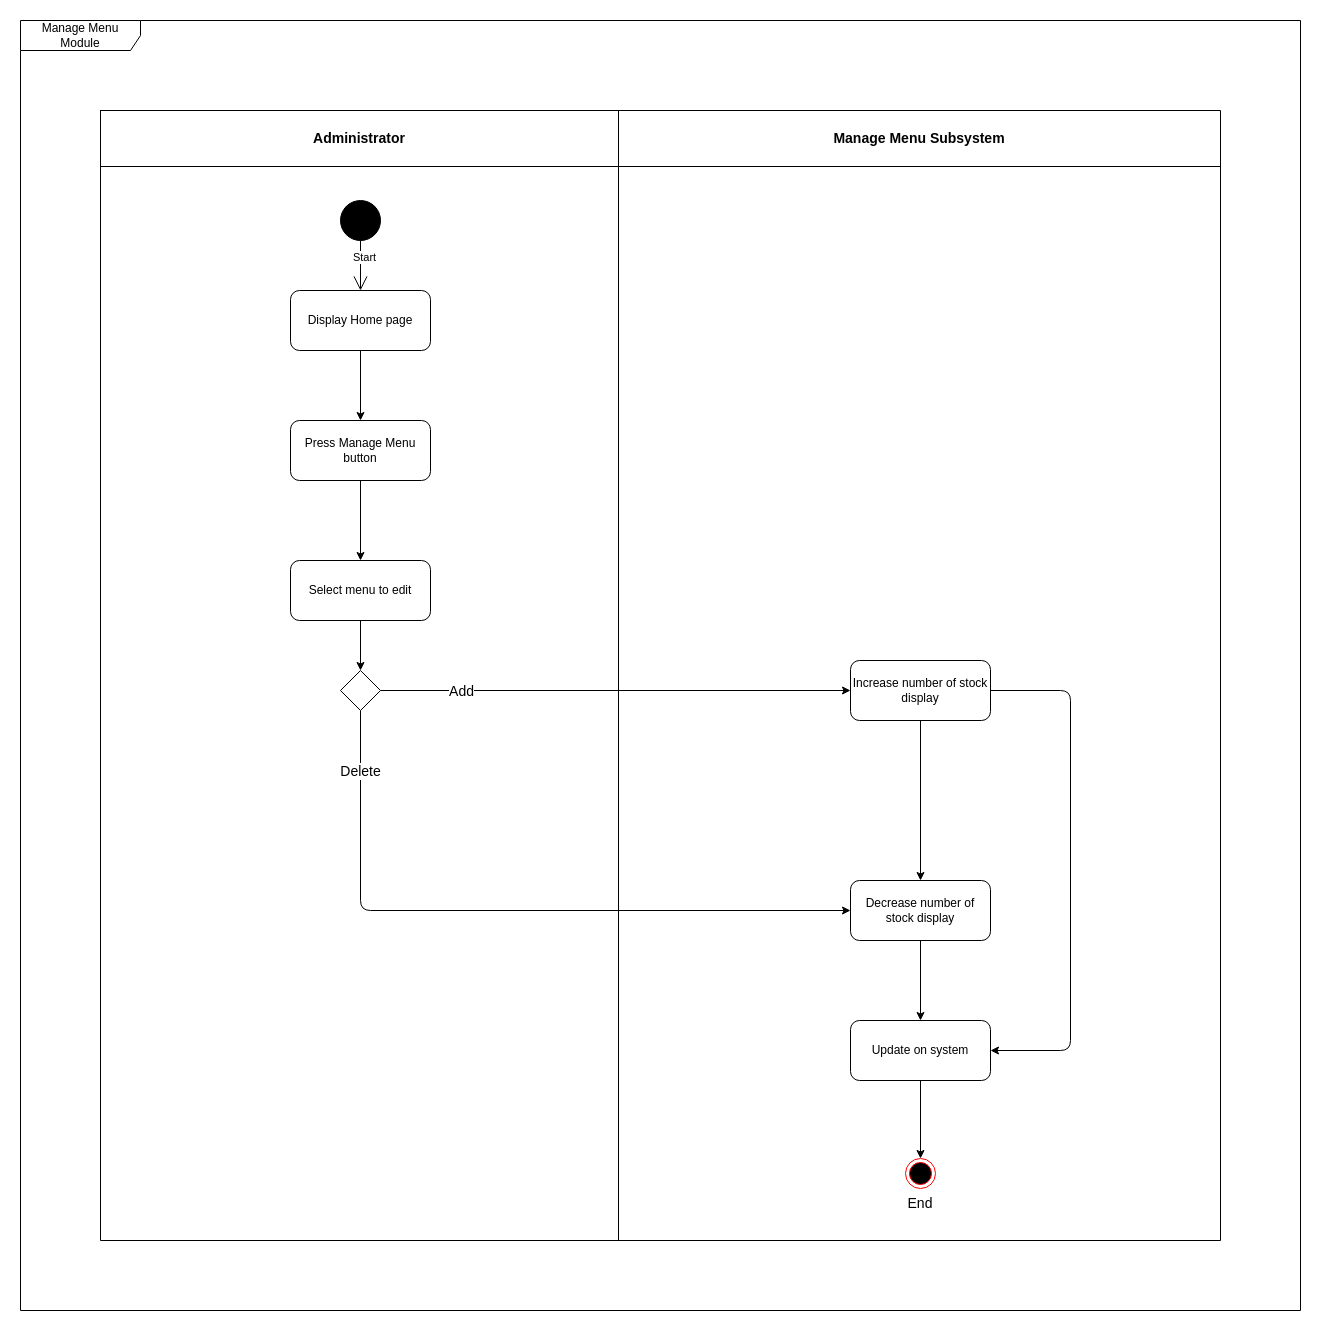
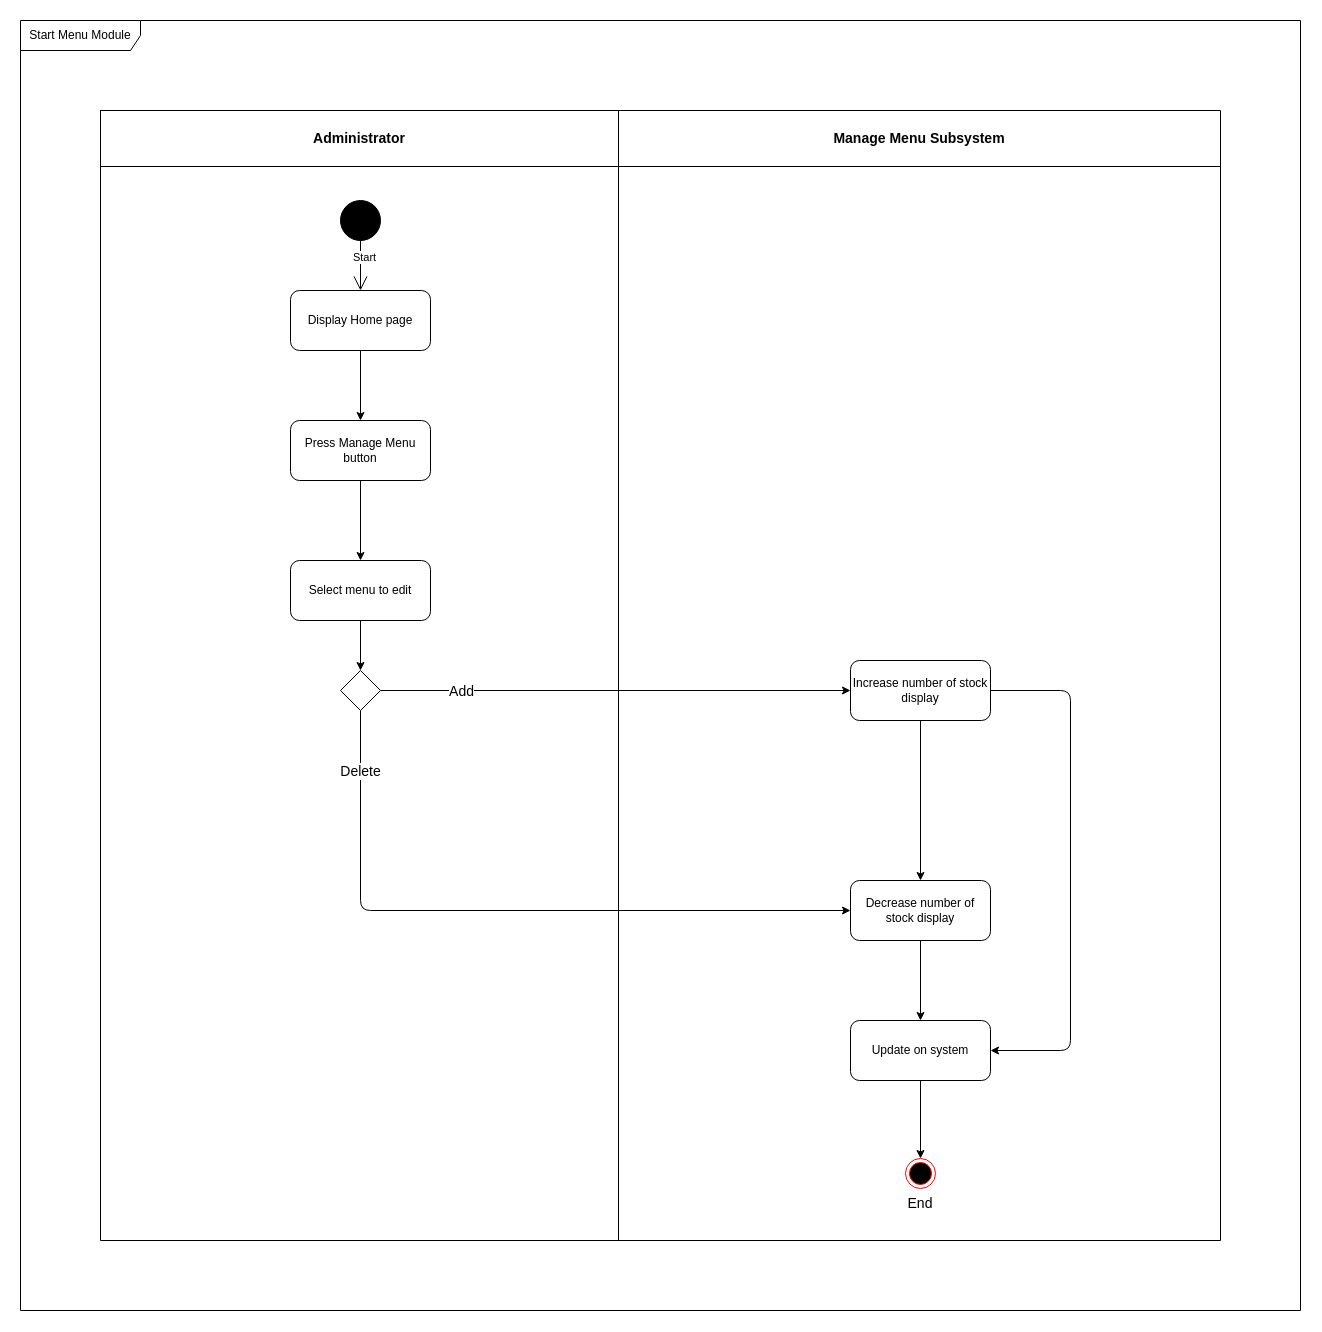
node "Manage Menu Module": label "Manage Menu Module" -> "Start Menu Module"
